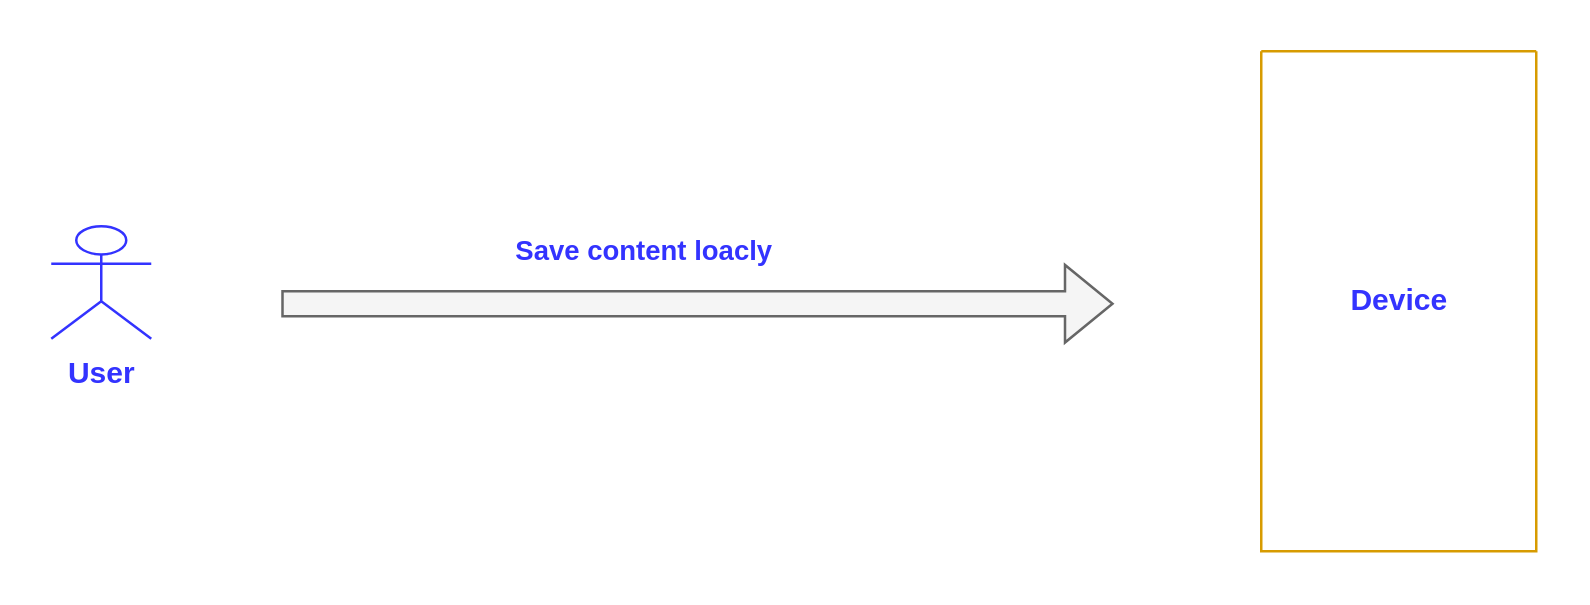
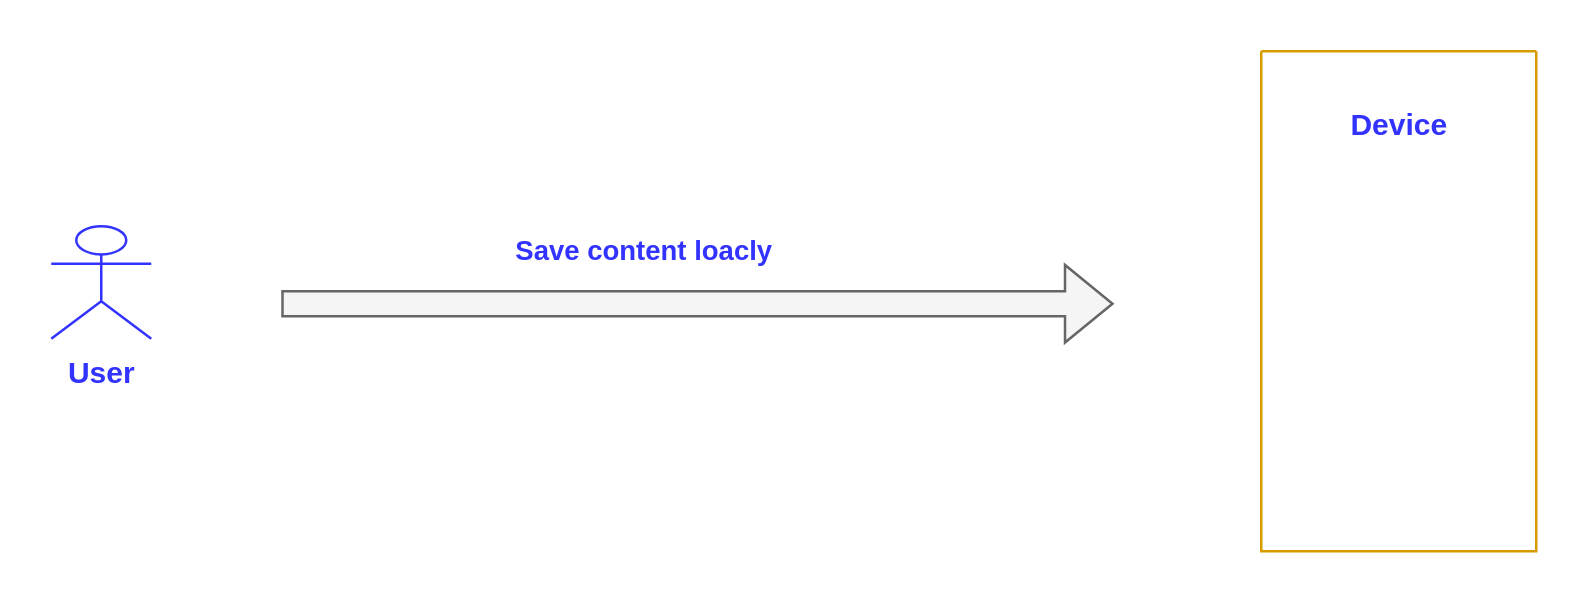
node "Device": moved (1399, 301) -> (1399, 126)
